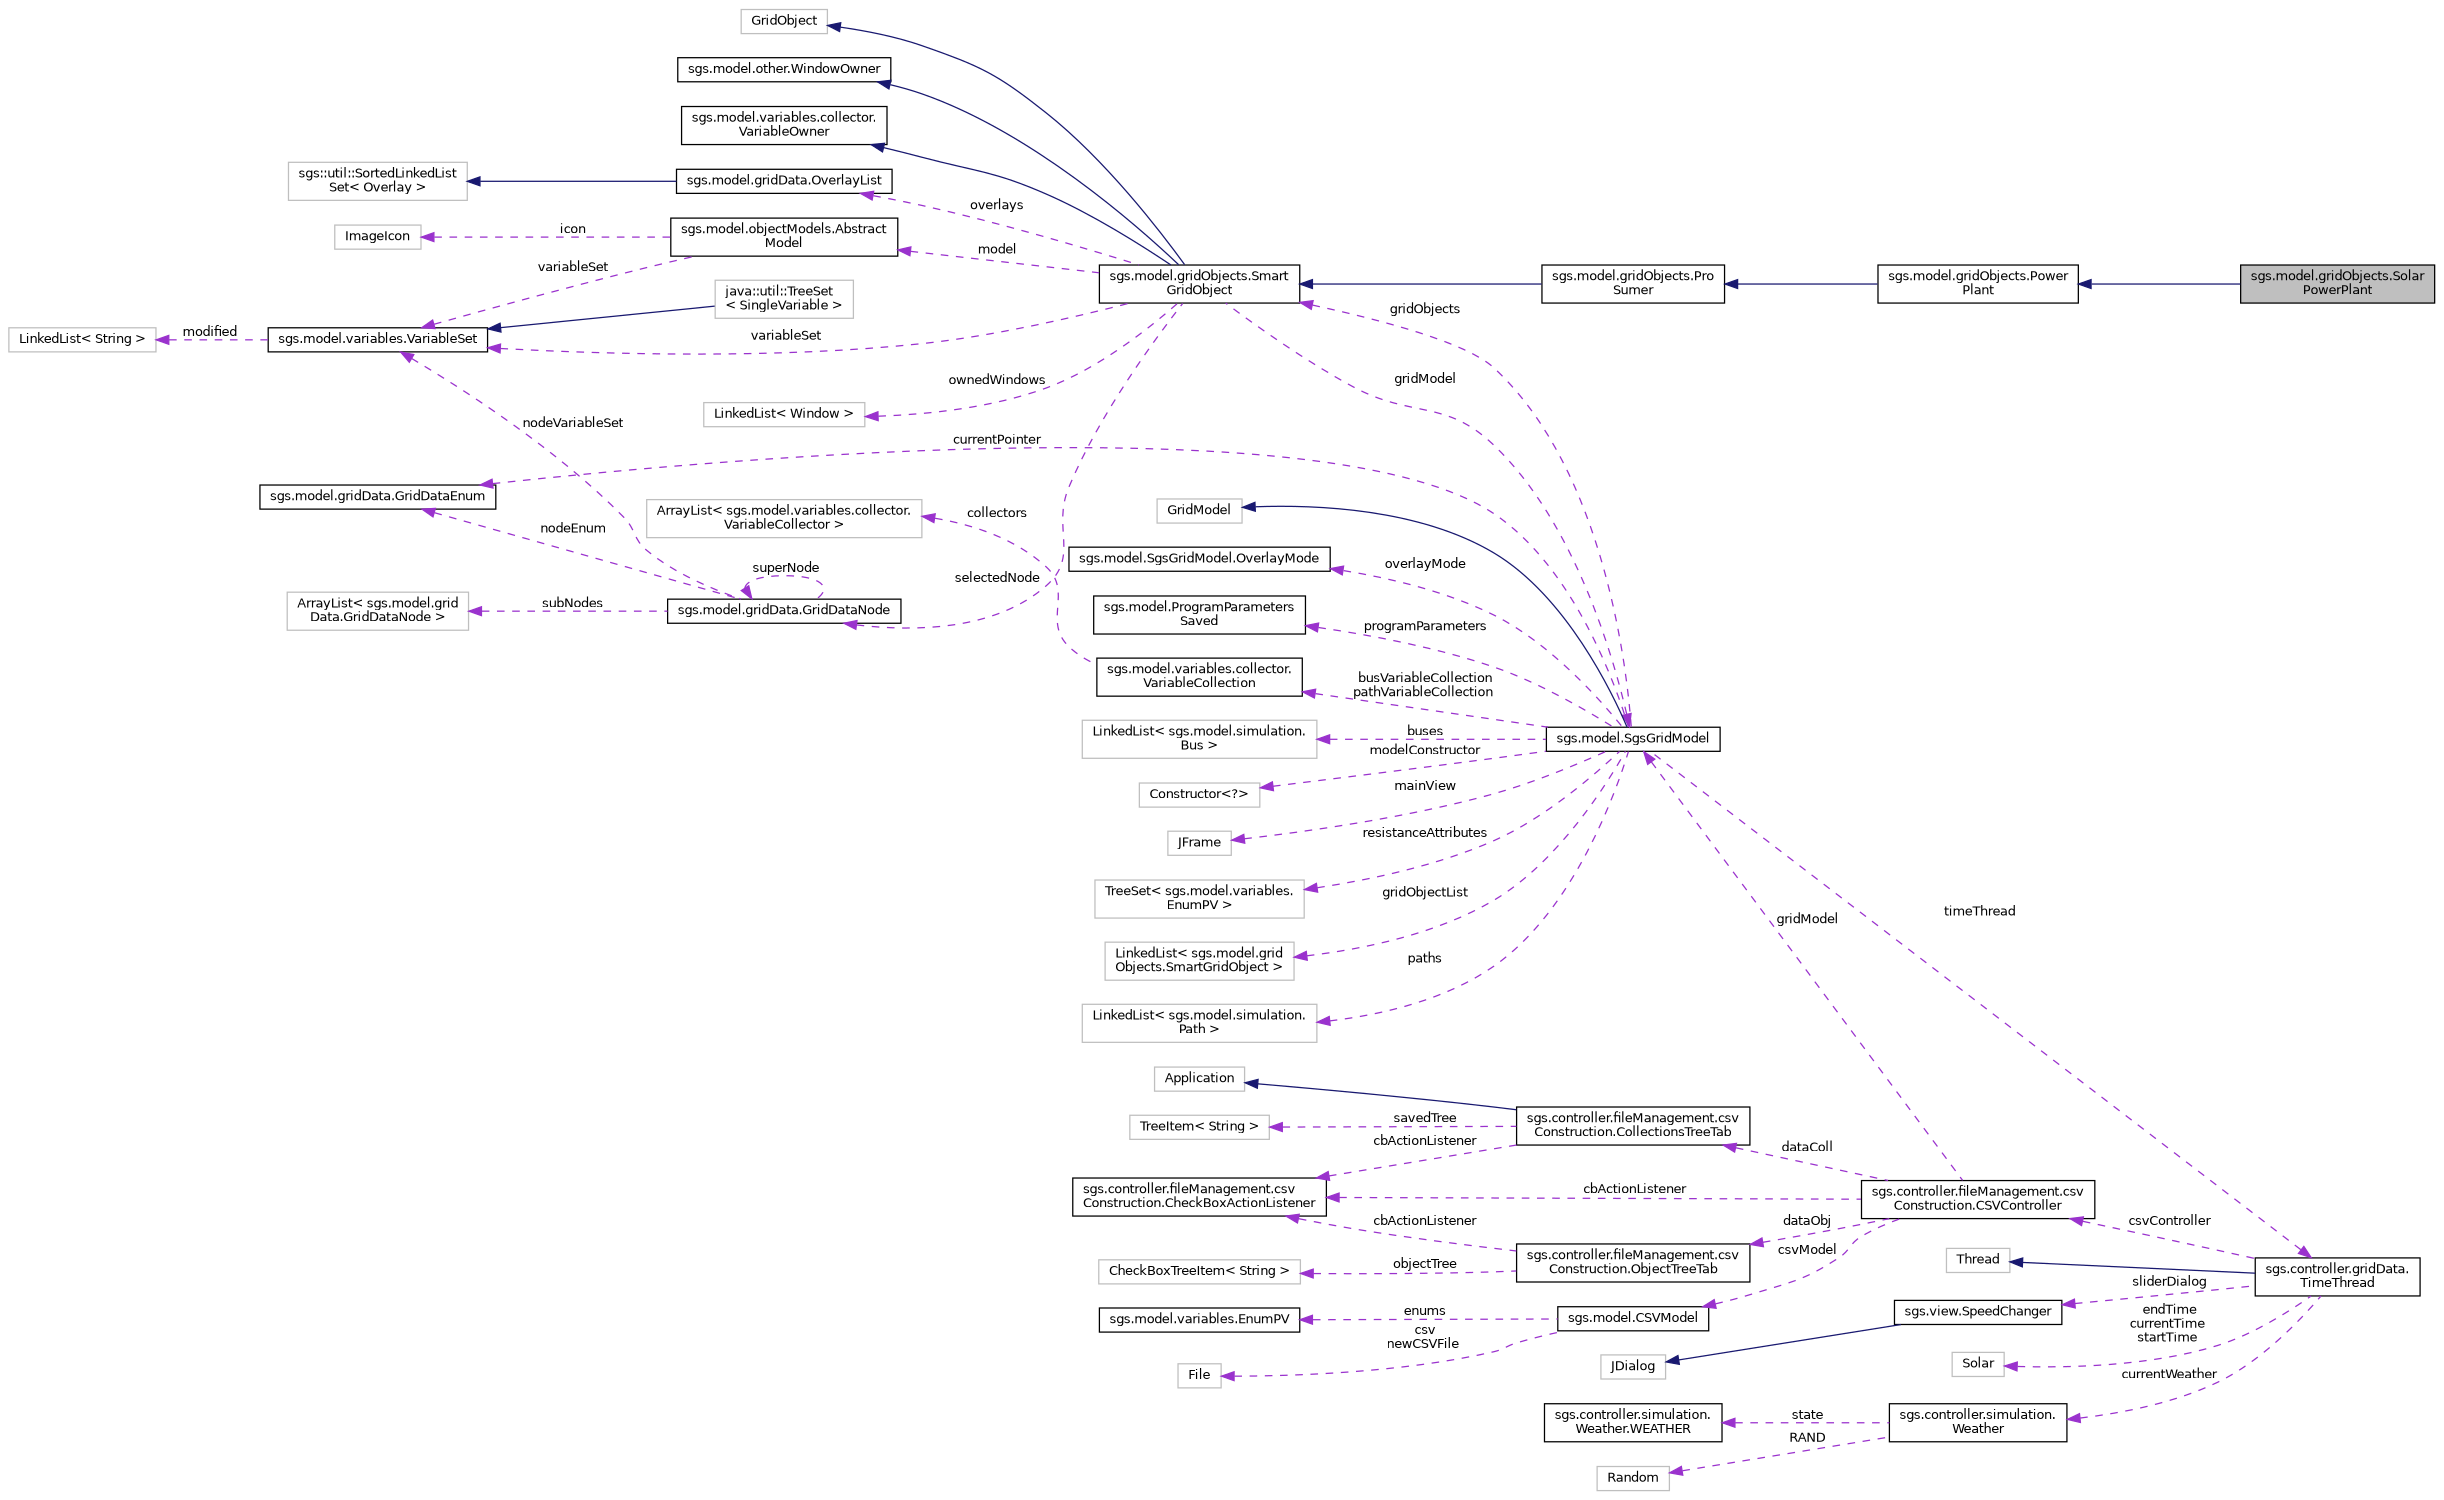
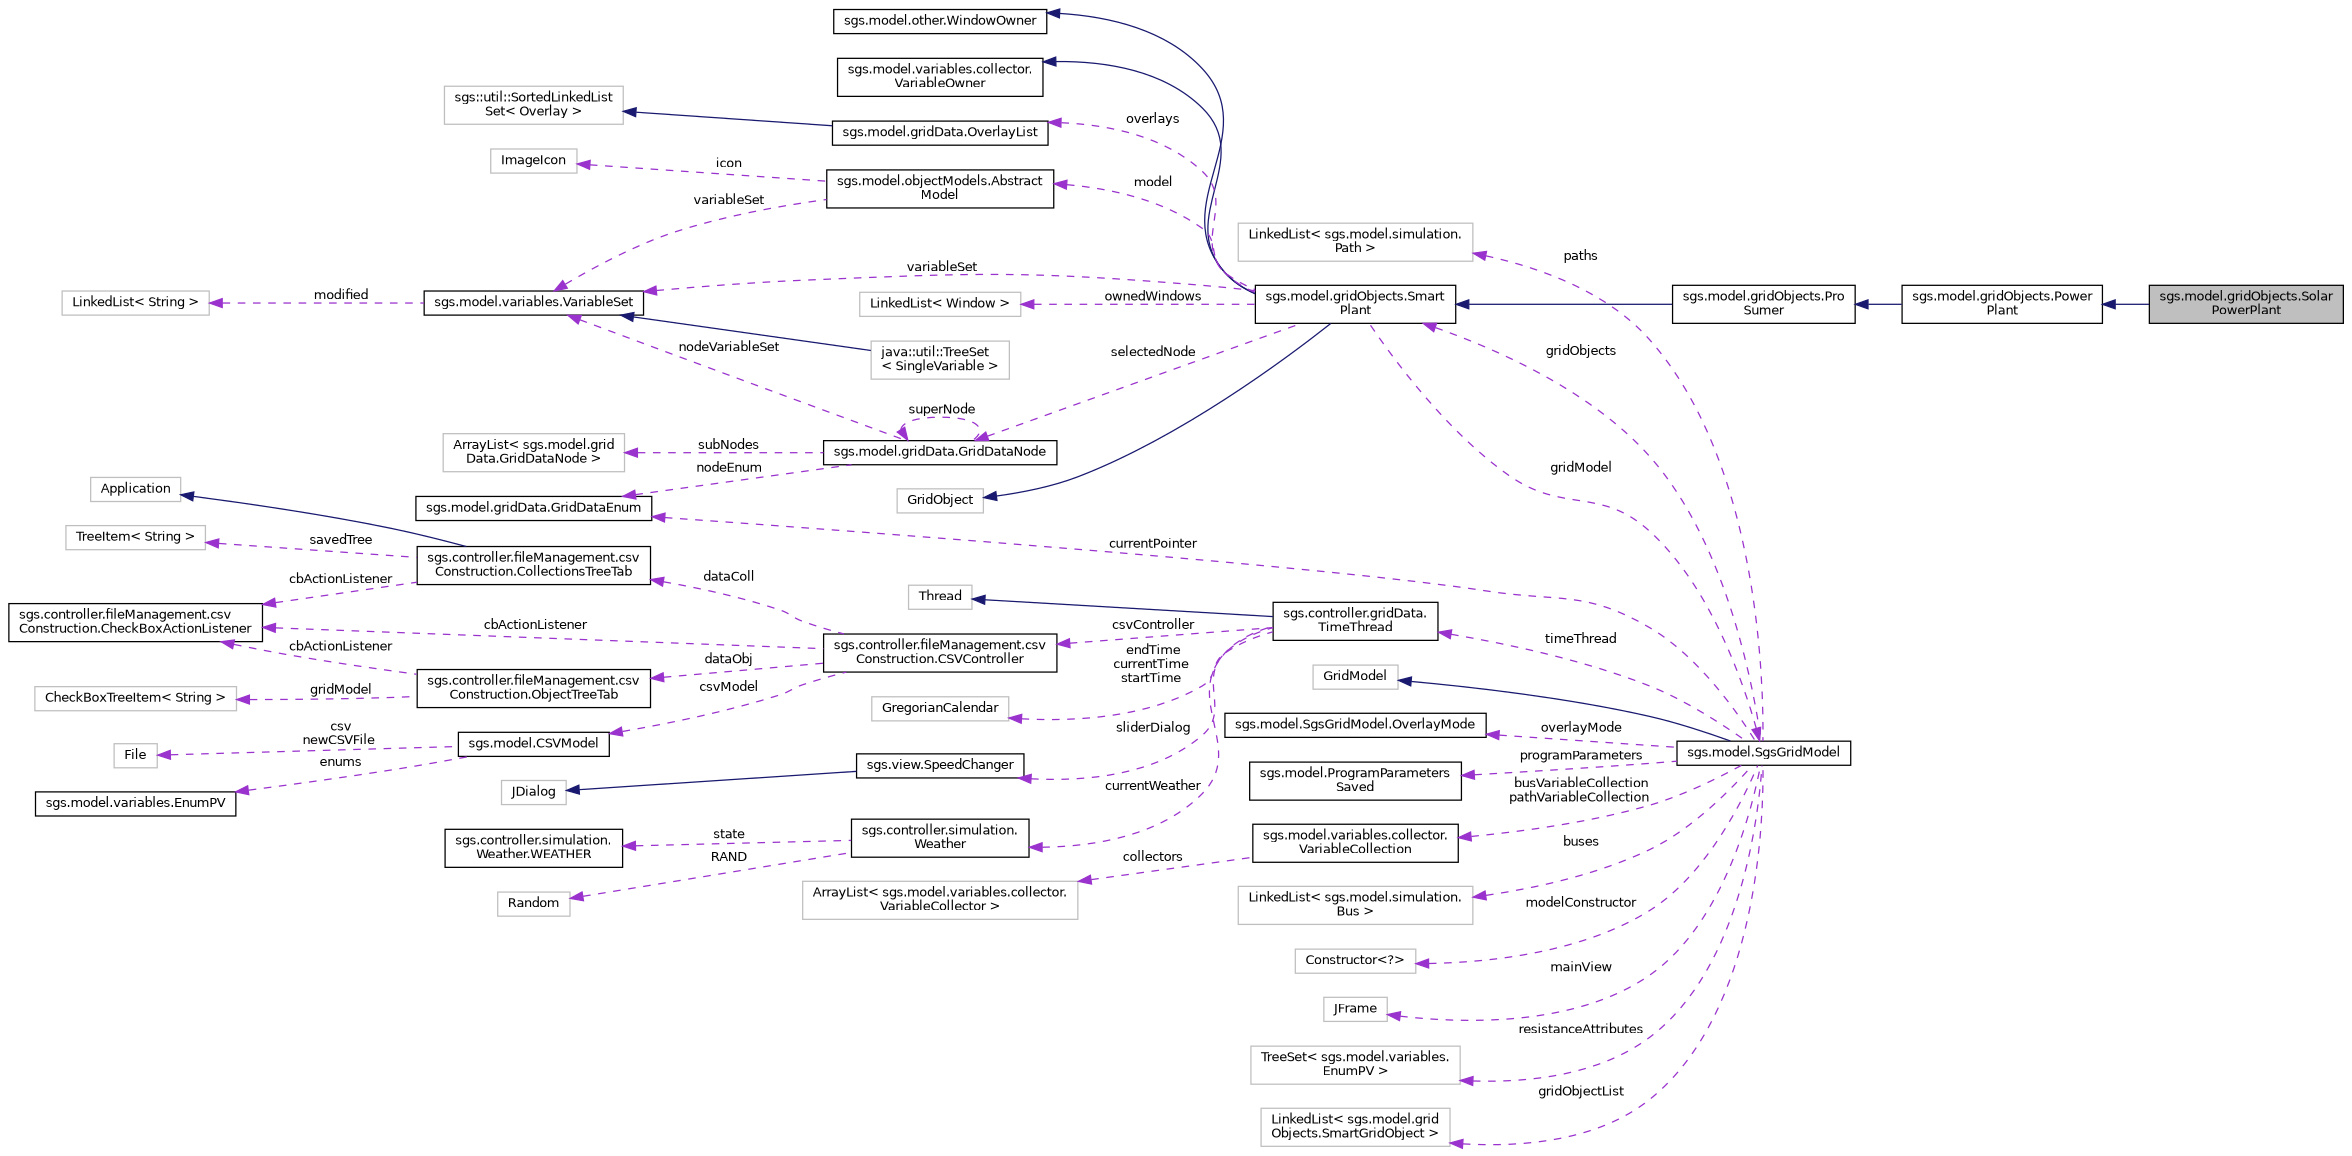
node "sgs.model.gridObjects.Smart GridObject": label "sgs.model.gridObjects.Smart GridObject" -> "sgs.model.gridObjects.Smart Plant"
edge "sgs.controller.fileManagement.csv Construction.CSVController" -> "sgs.model.SgsGridModel": removed, label "gridModel"
edge "sgs.controller.fileManagement.csv Construction.ObjectTreeTab" -> "CheckBoxTreeItem< String >": label " objectTree" -> " gridModel"
node "Solar": label "Solar" -> "GregorianCalendar"
